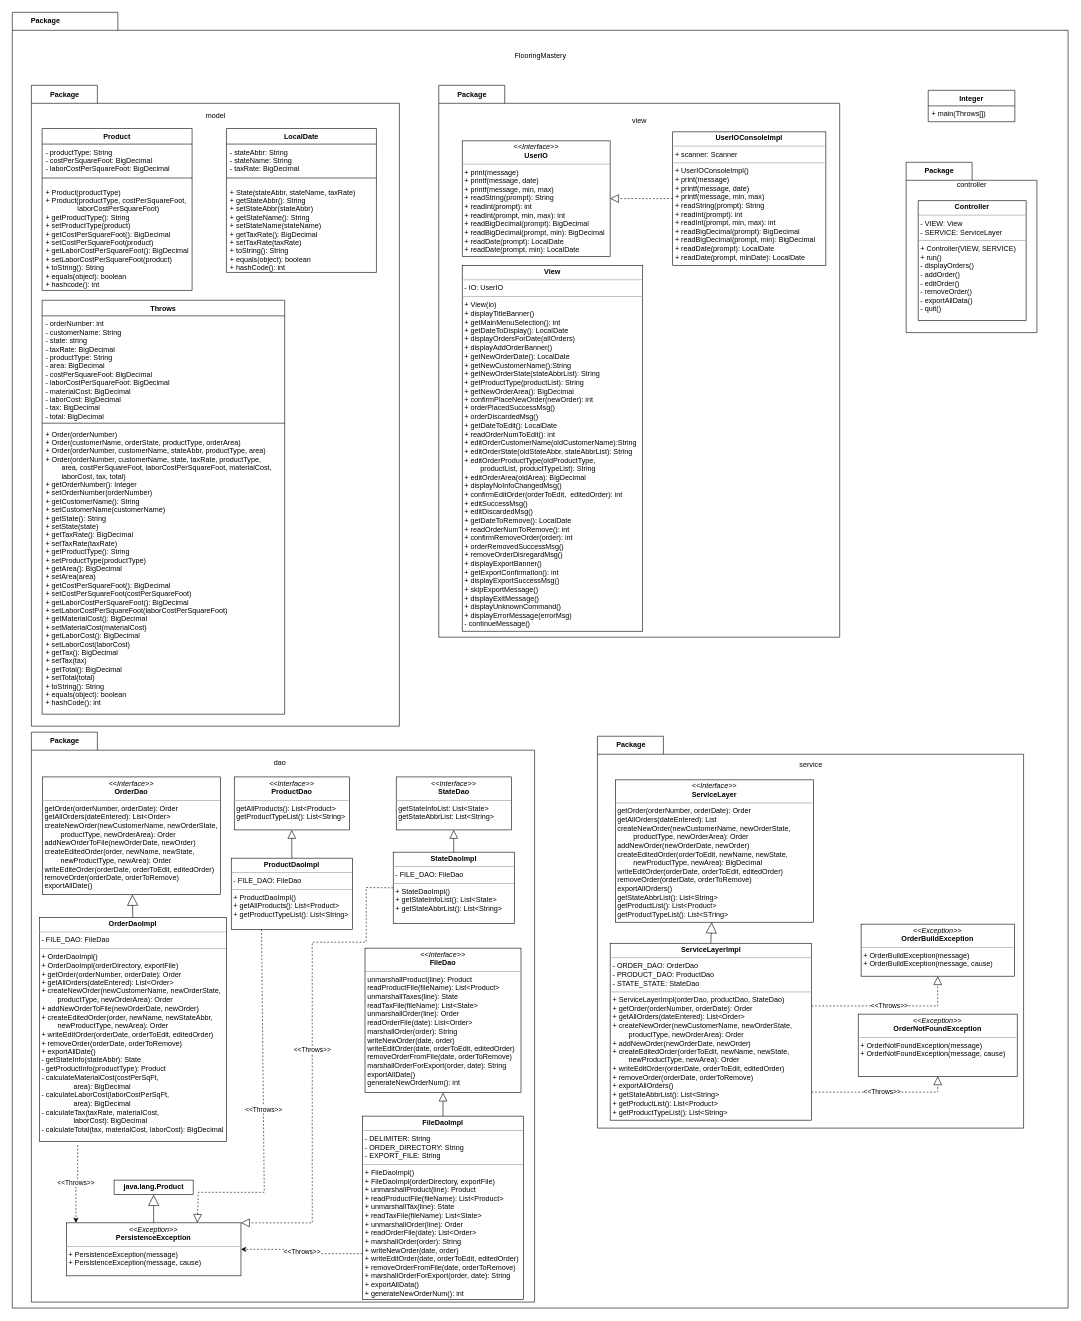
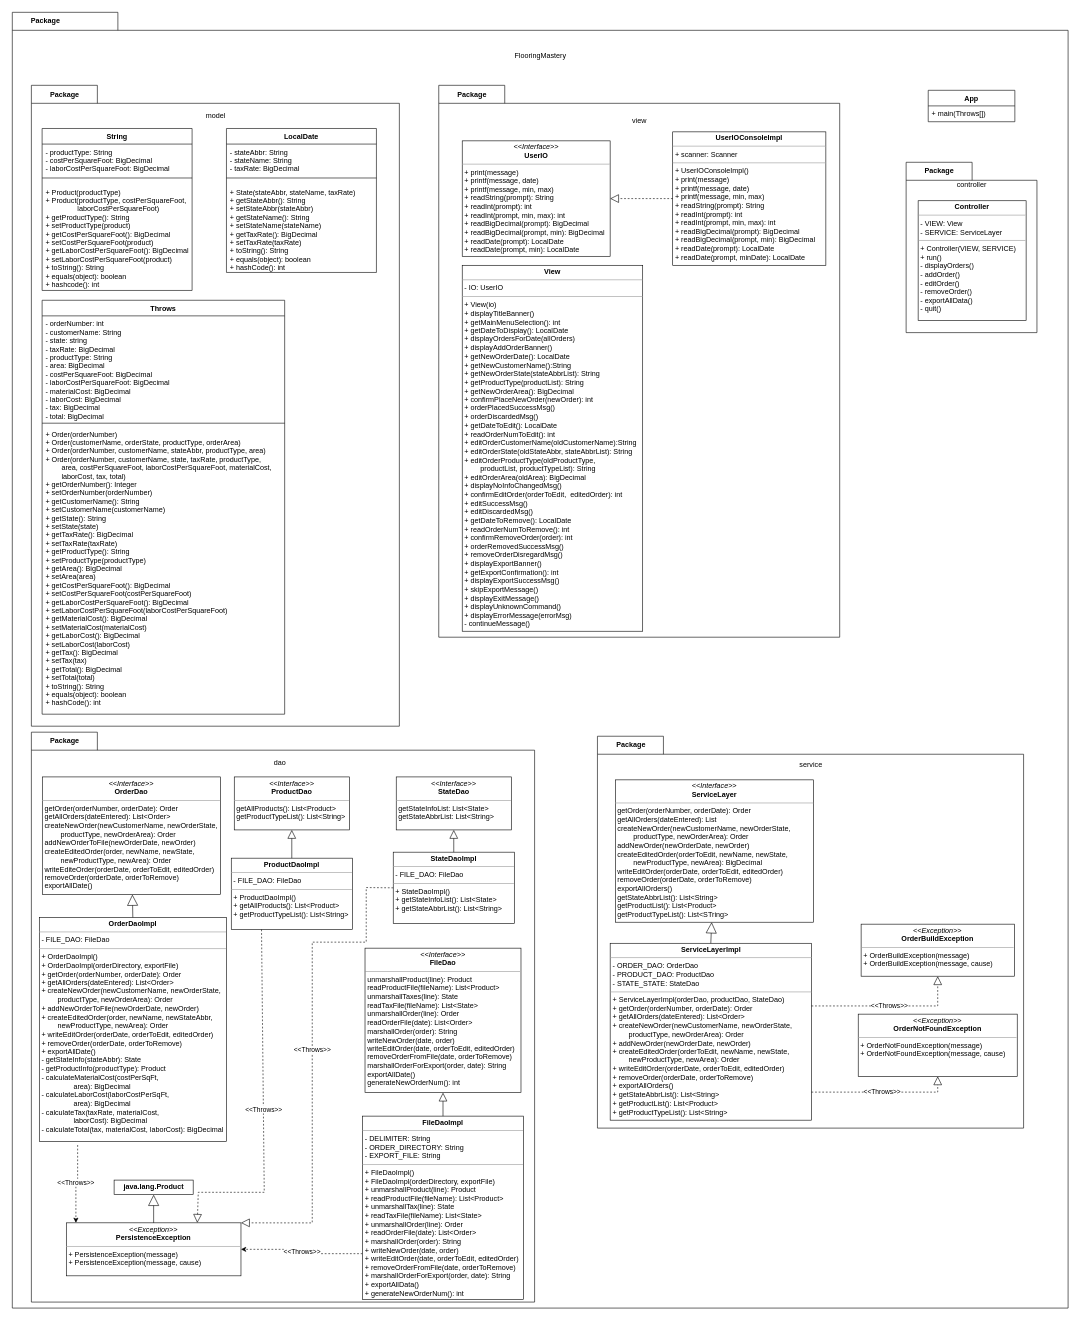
node "Integer": label "Integer" -> "App"
node "Product": label "Product" -> "String"
